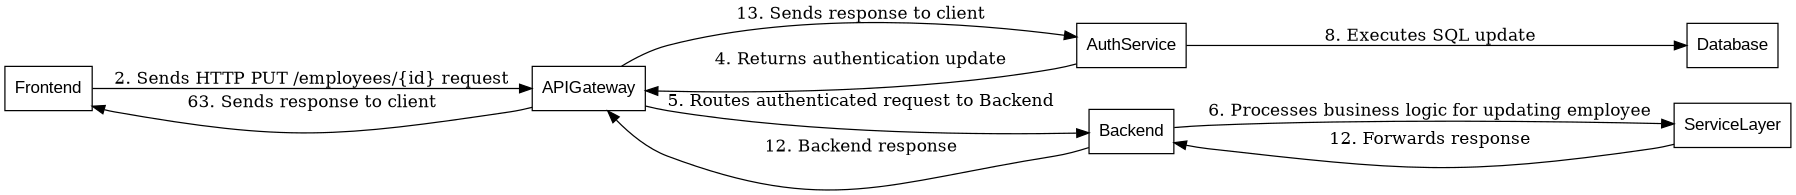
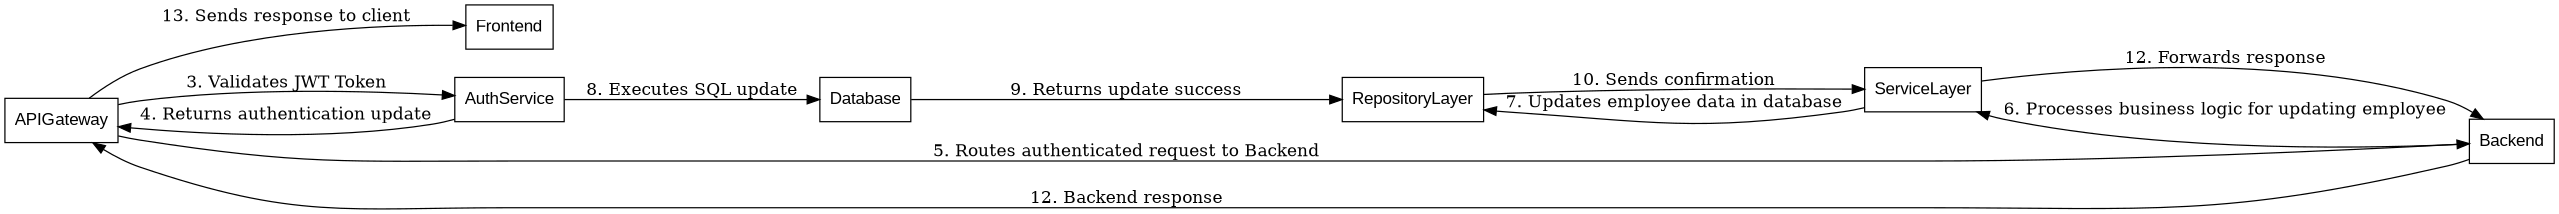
edge "APIGateway" -> "AuthService": label "13. Sends response to client" -> "3. Validates JWT Token"
edge "Frontend" -> "APIGateway": removed, label "2. Sends HTTP PUT /employees/{id} request"
node "RepositoryLayer": added
edge "APIGateway" -> "Frontend": label "63. Sends response to client" -> "13. Sends response to client"
